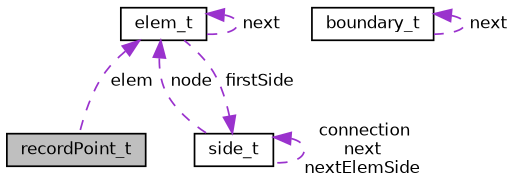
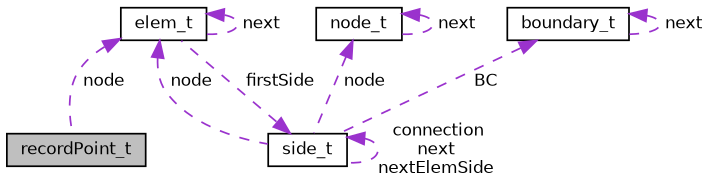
node "node_t": added
edge "recordPoint_t" -> "elem_t": label " elem" -> " node"
edge "side_t" -> "boundary_t": added, label "BC"
